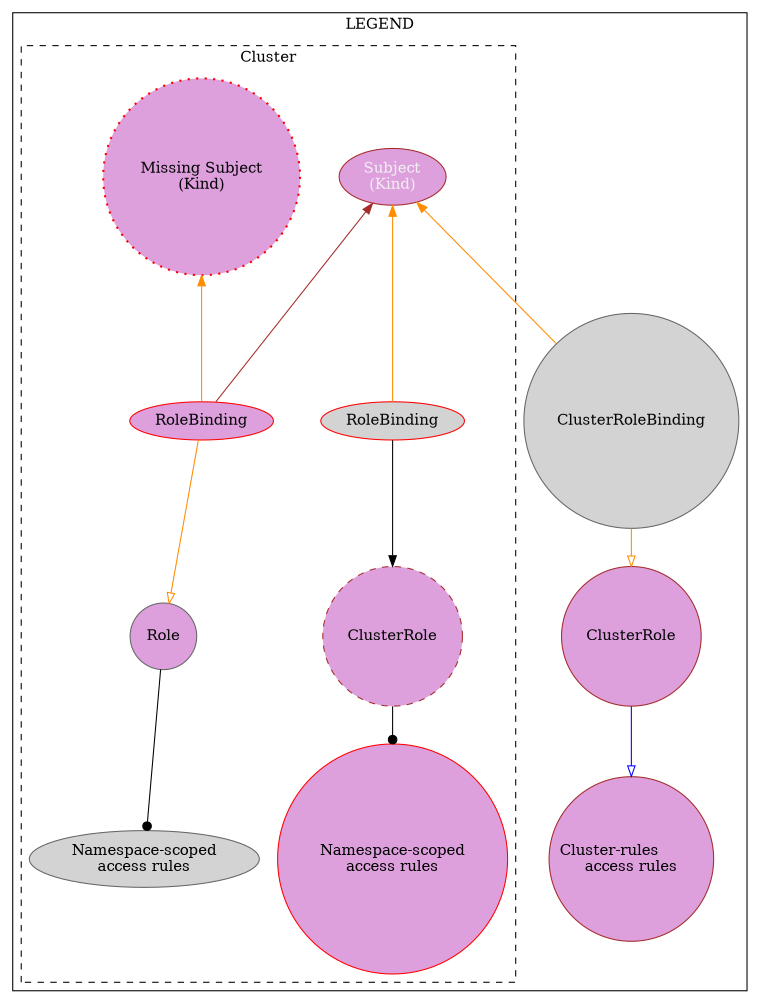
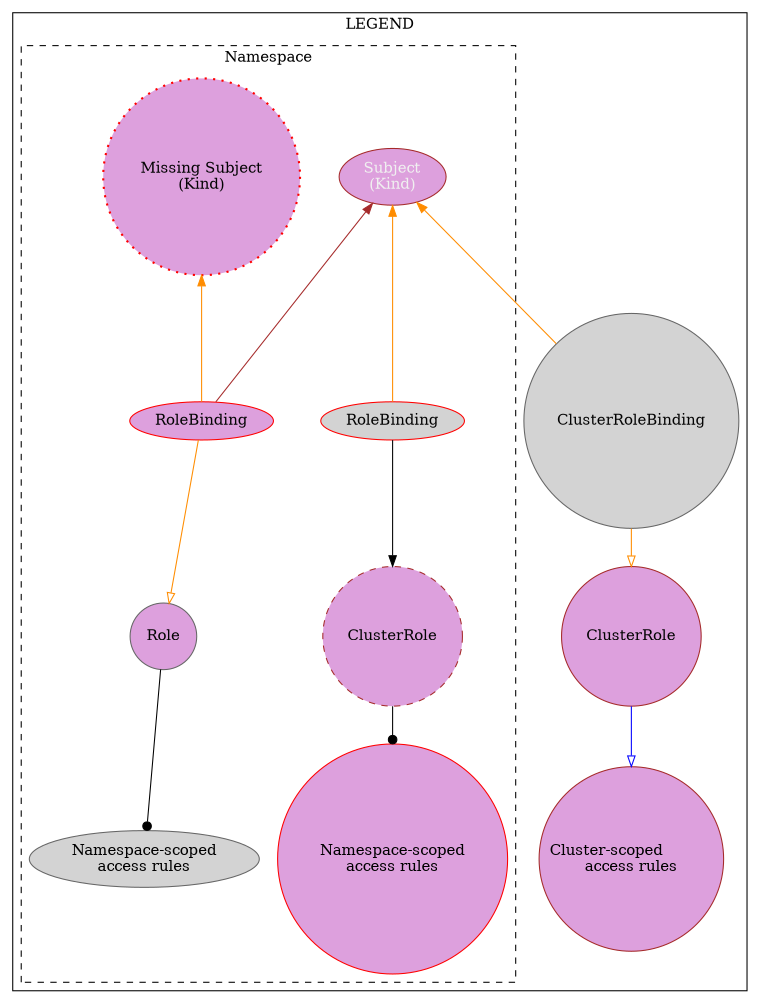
cluster "Cluster": label "Cluster" -> "Namespace"
node "Cluster-rules access rules": label "Cluster-rules access rules" -> "Cluster-scoped access rules"
